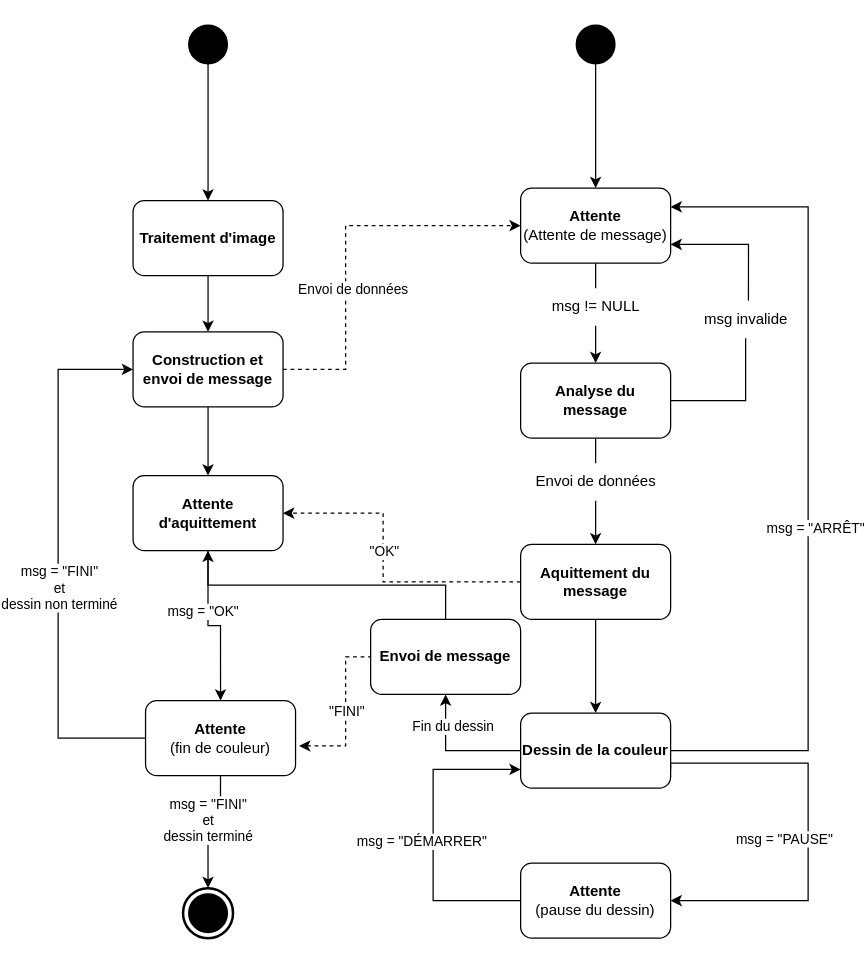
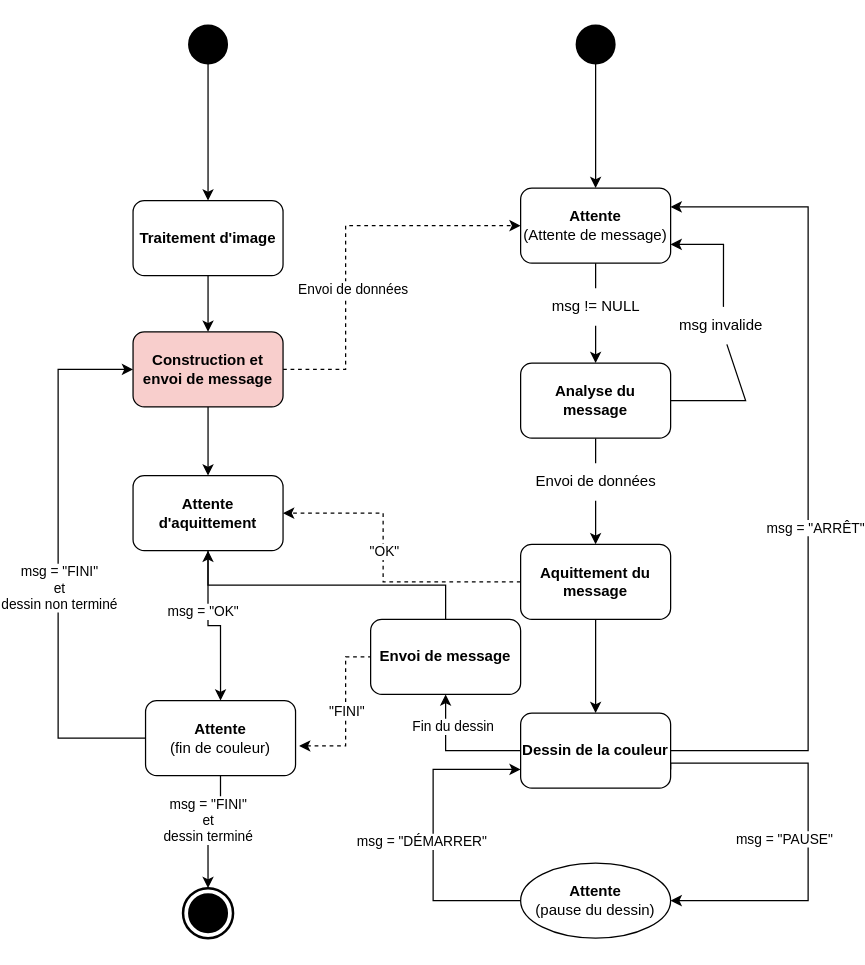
node "msg invalide": moved (746, 319) -> (721, 326)
node "Construction et envoi de message": fillcolor #ffffff -> #f8cecc
node "Attente (pause du dessin)": shape rounded rectangle -> ellipse
